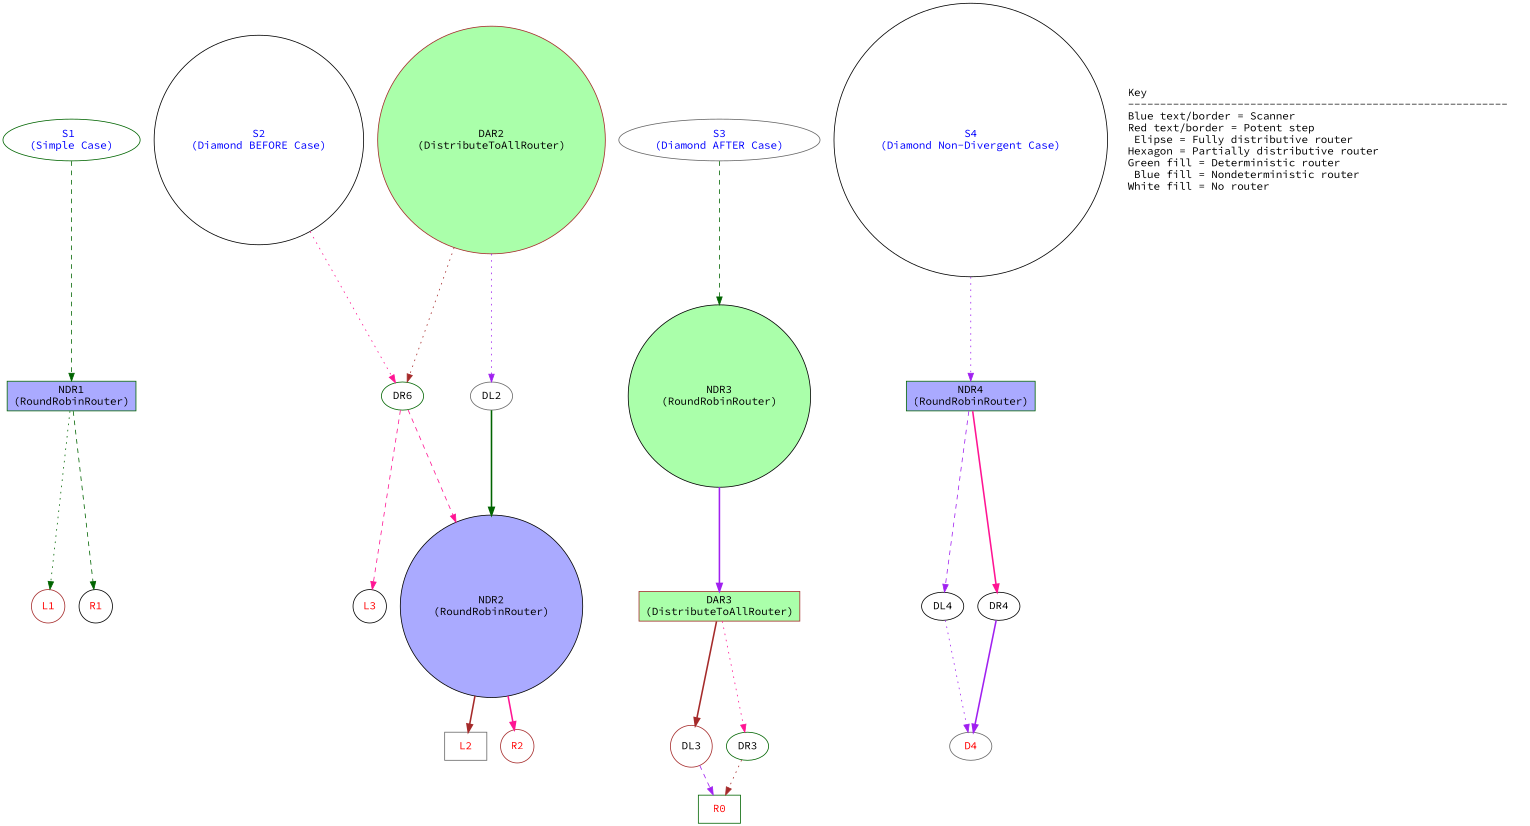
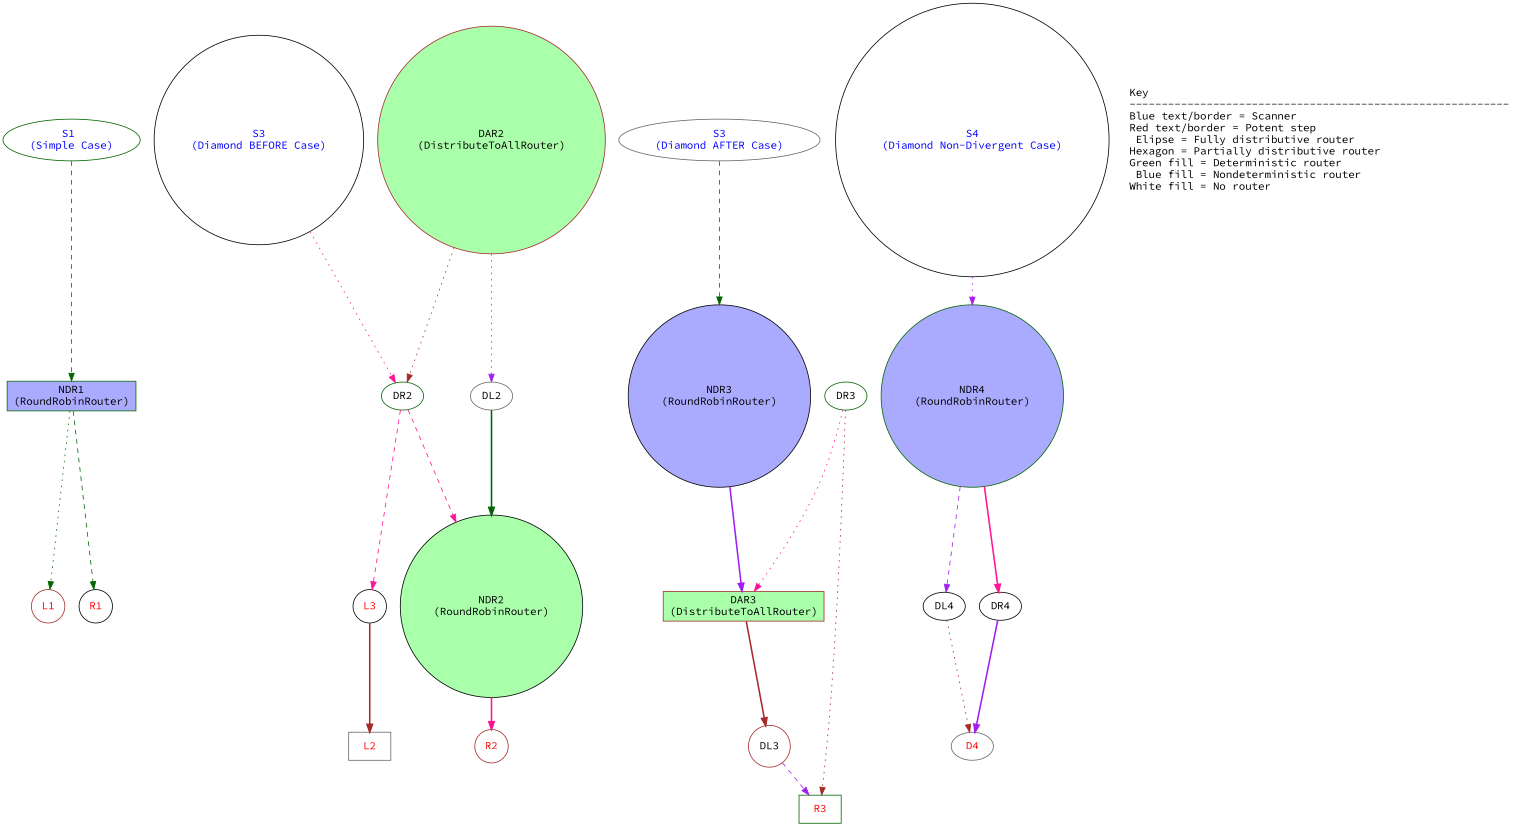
node "S2 (Diamond BEFORE Case)": label "S2 (Diamond BEFORE Case)" -> "S3 (Diamond BEFORE Case)"
node "DR6": label "DR6" -> "DR2"
node "NDR3 (RoundRobinRouter)": fillcolor #aaffaa -> #aaaaff
node "NDR4 (RoundRobinRouter)": shape box -> circle
node "NDR2 (RoundRobinRouter)": fillcolor #aaaaff -> #aaffaa
edge "DL4" -> "D4": color purple -> brown
edge "DAR3 (DistributeToAllRouter)" -> "DR3": reversed
edge "NDR2 (RoundRobinRouter)" -> "L2": now "L3" -> "L2"
node "R0": label "R0" -> "R3"
